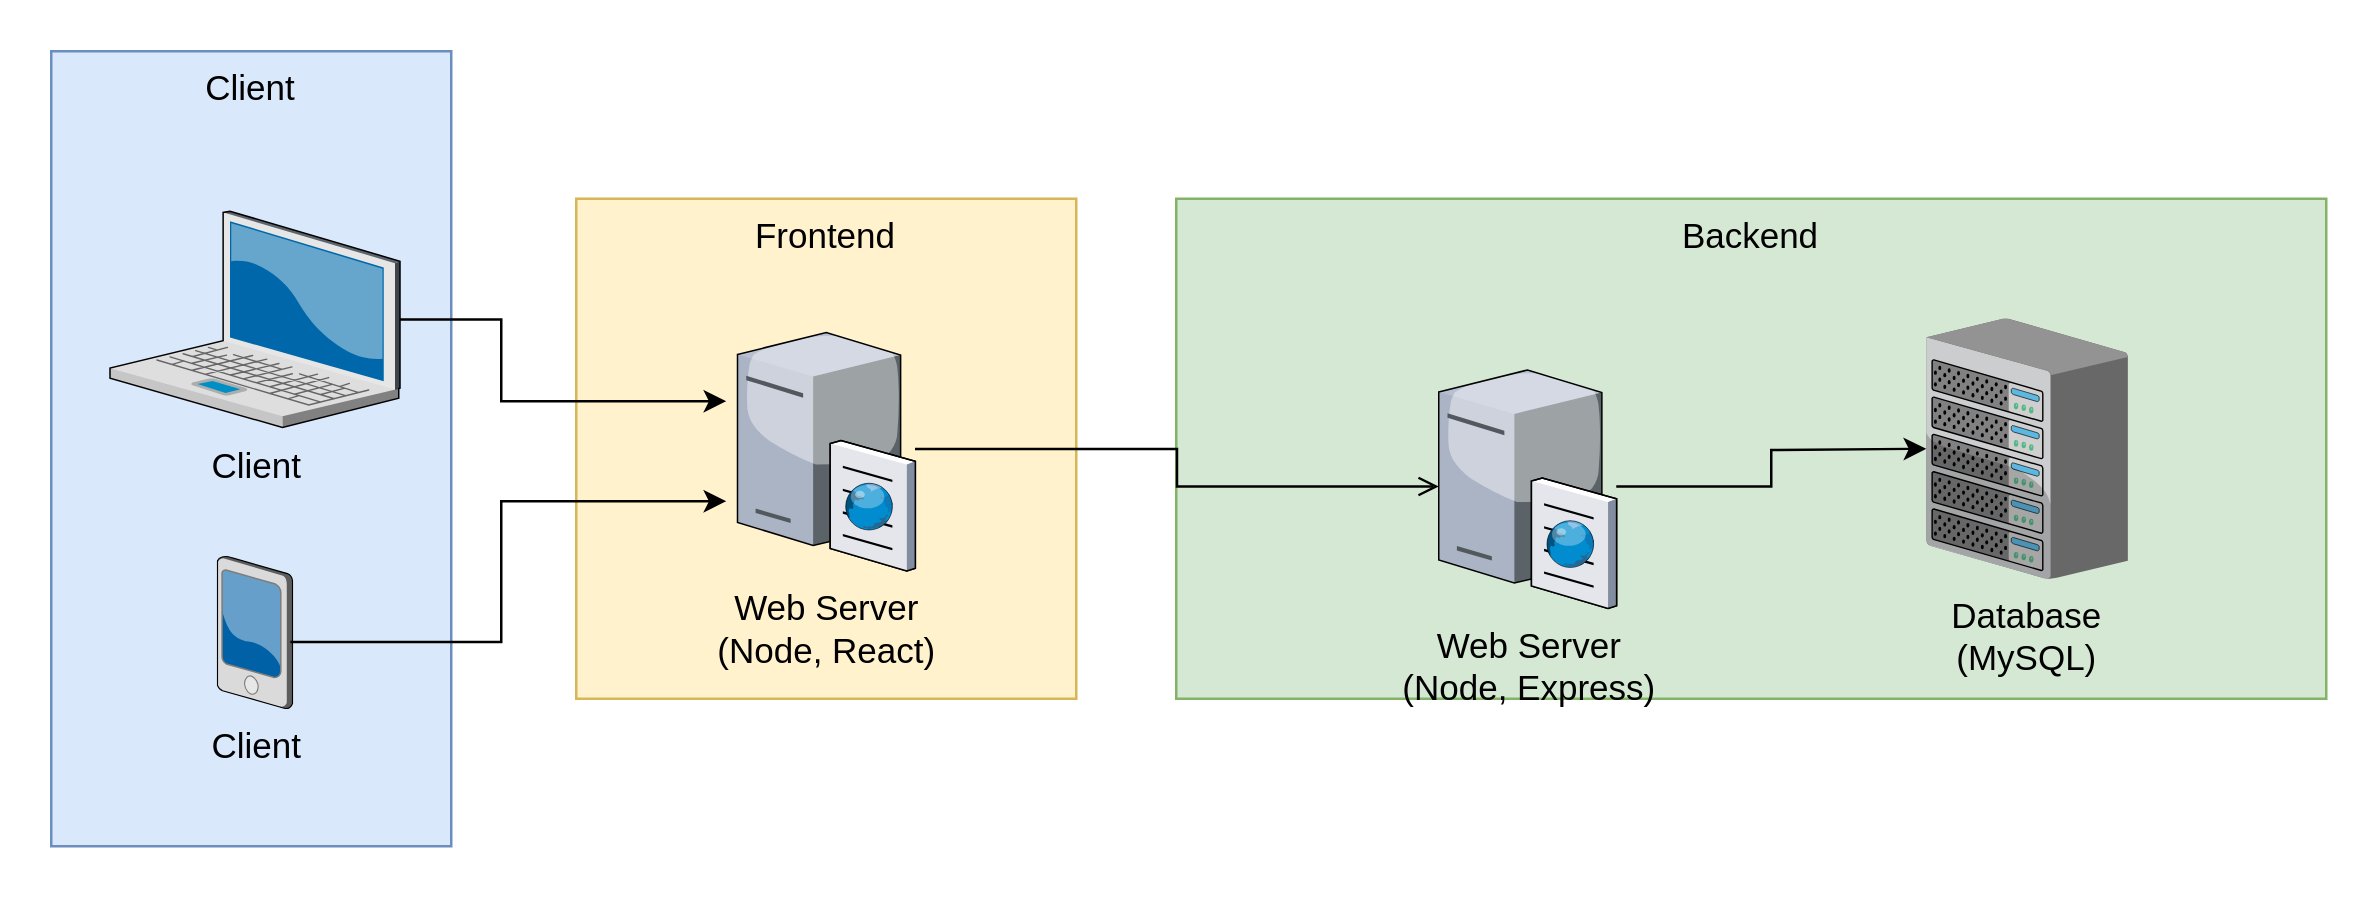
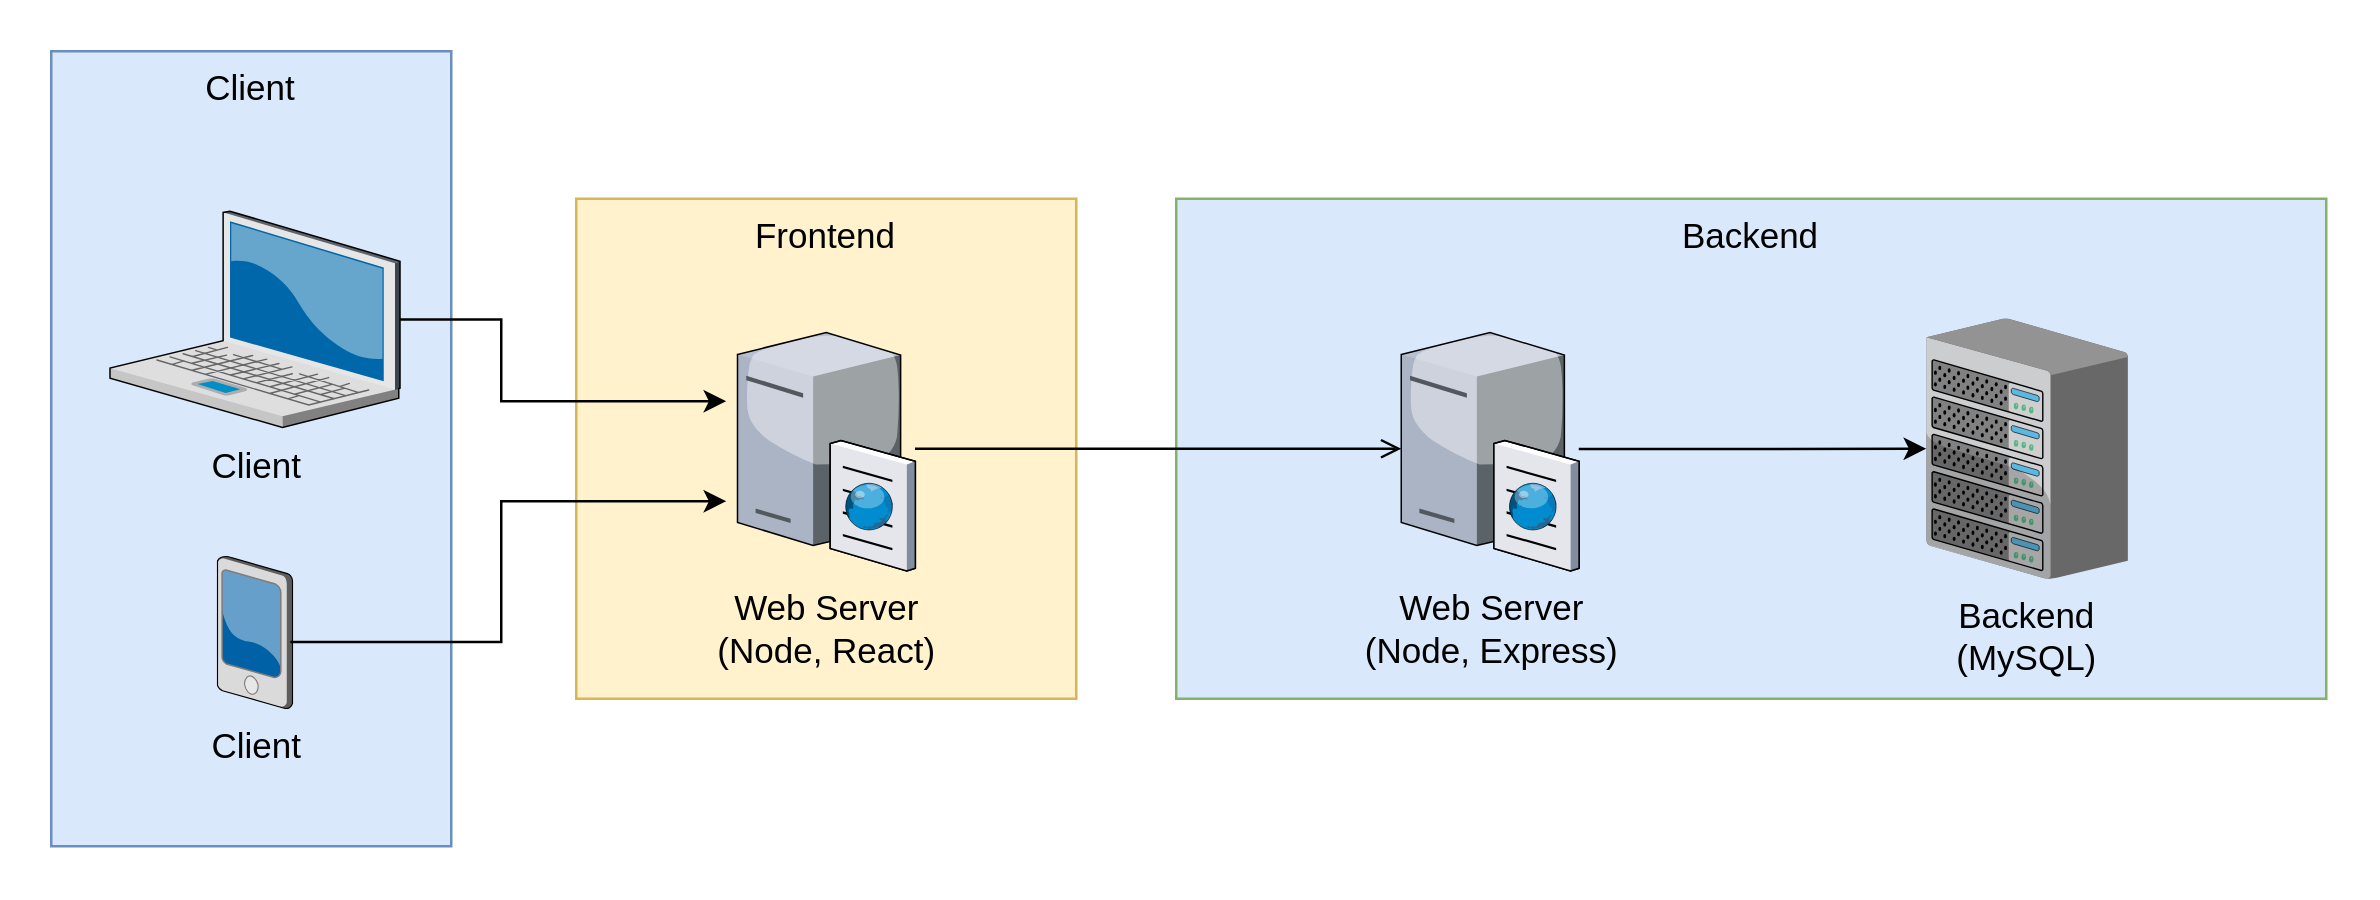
node "Backend": fillcolor #d5e8d4 -> #dae8fc
node "Web Server (Node, Express)": moved (1528, 486) -> (1490, 449)
node "Database (MySQL)": label "Database (MySQL)" -> "Backend (MySQL)"
